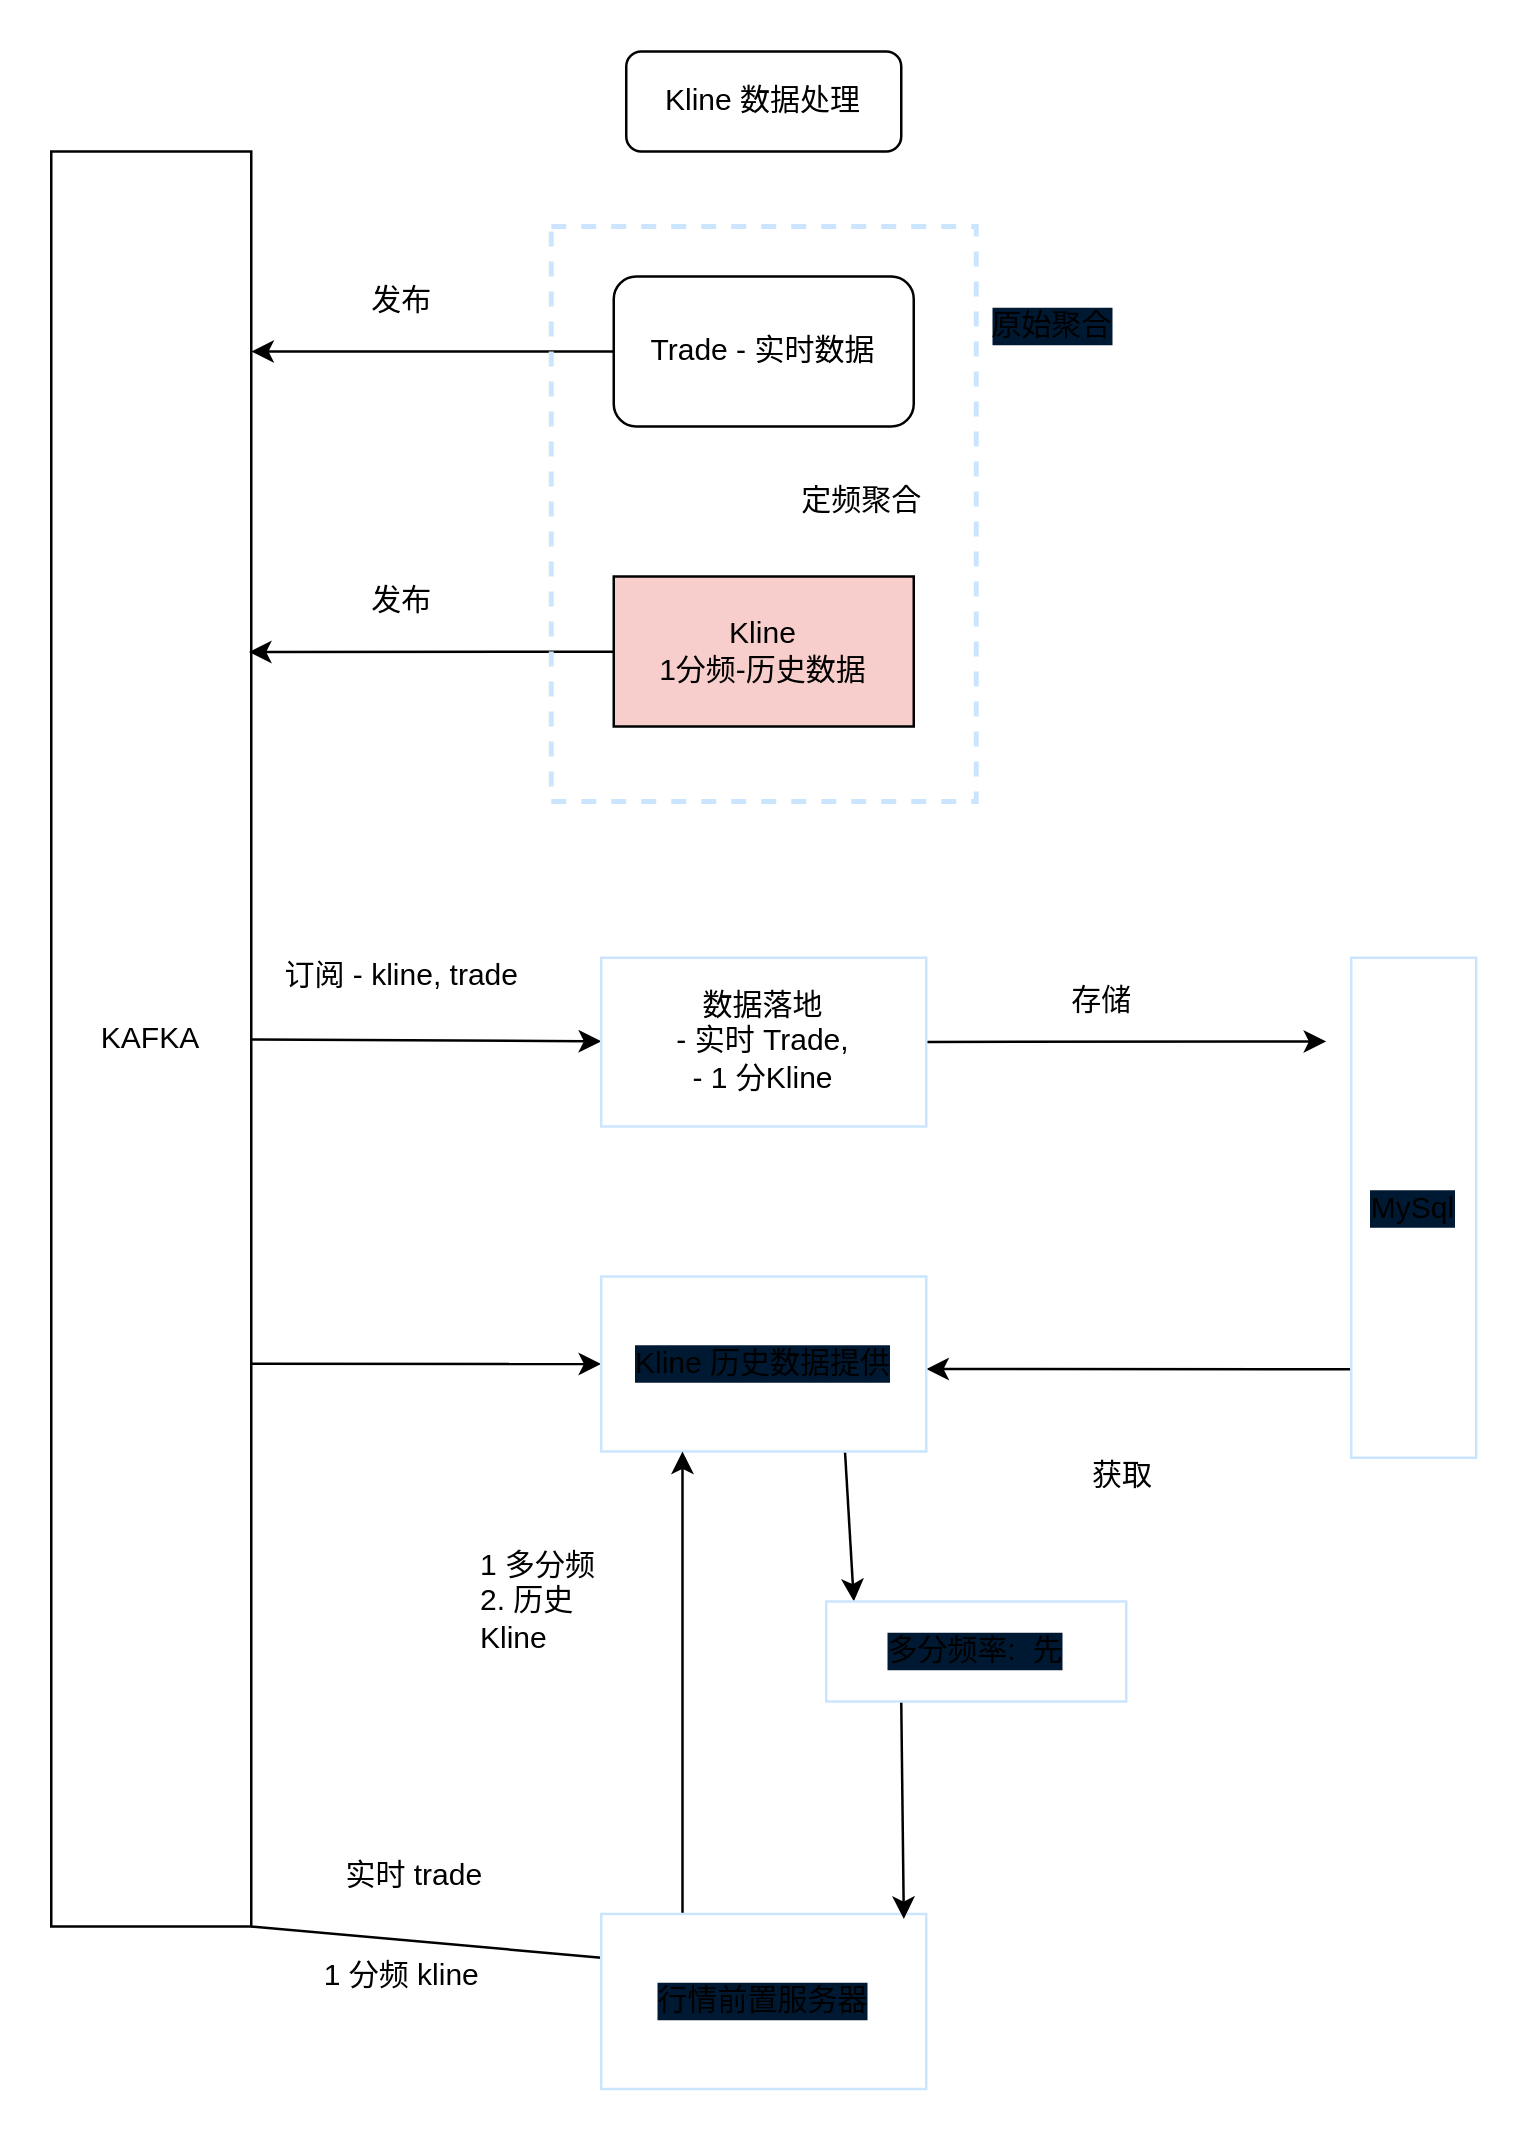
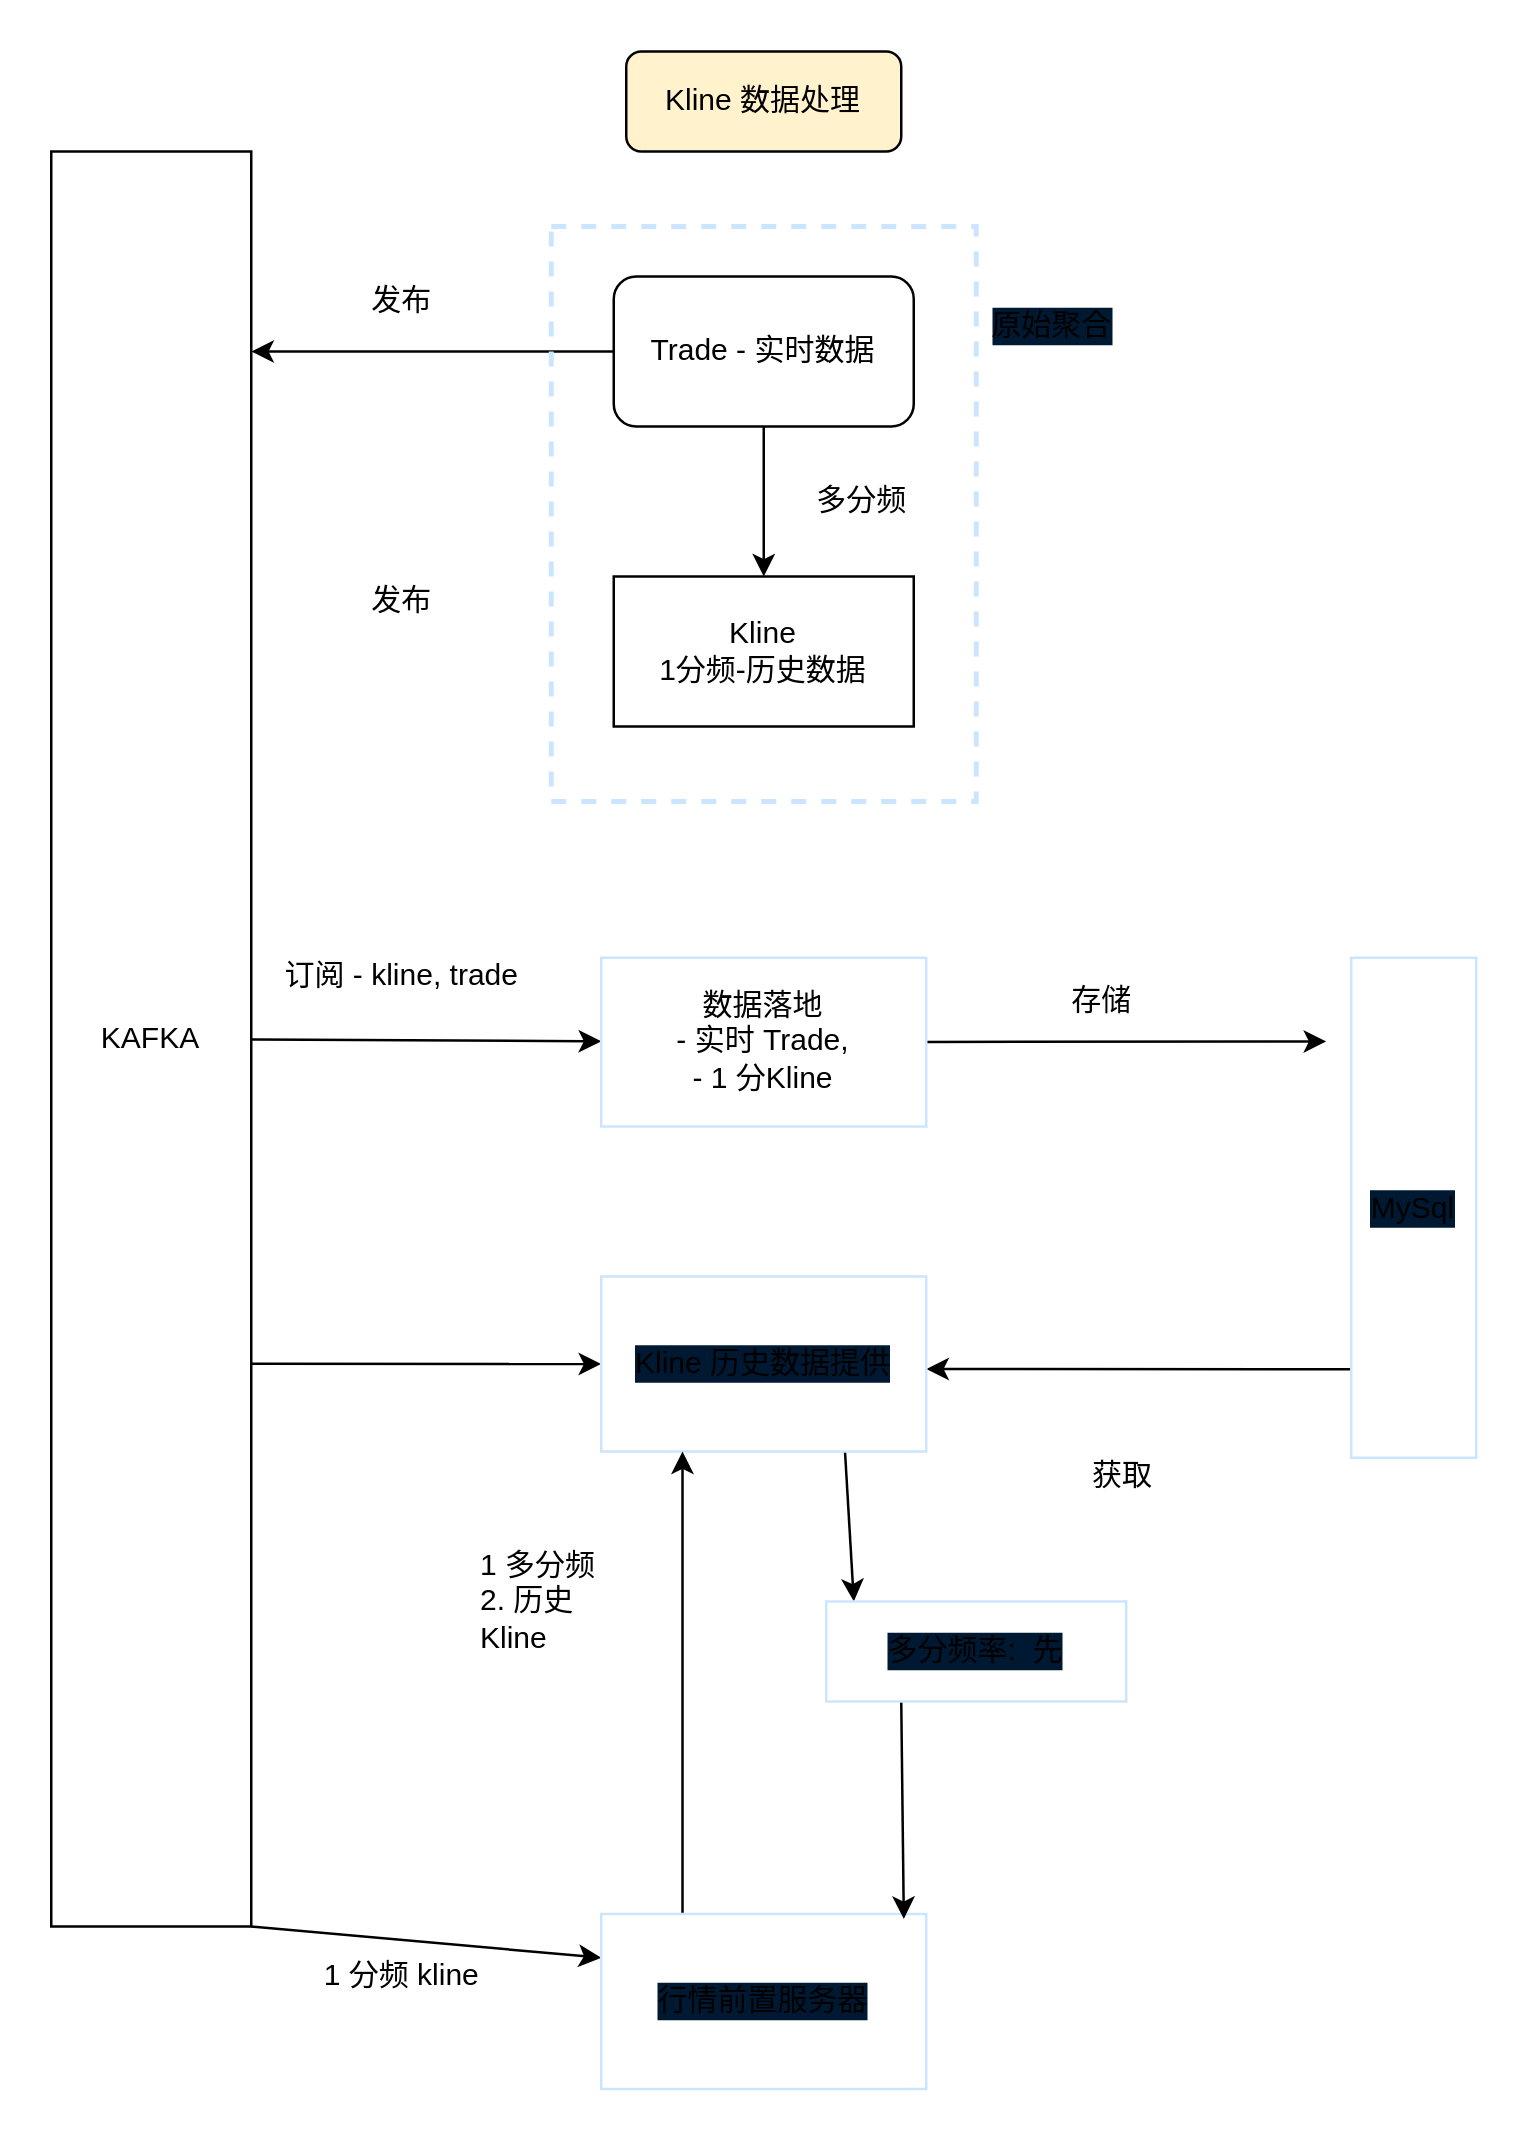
node "Kline 数据处理": fillcolor #ffffff -> #fff2cc
edge "Trade - 实时数据" -> "Kline 1分频-历史数据": added
node "定频聚合": label "定频聚合" -> "多分频"
node "Kline 1分频-历史数据": fillcolor #f8cecc -> #ffffff
edge "Kline 1分频-历史数据" -> "KAFKA": removed
node "实时 trade": removed
edge "KAFKA" -- "行情前置服务器": arrowhead none -> classic
